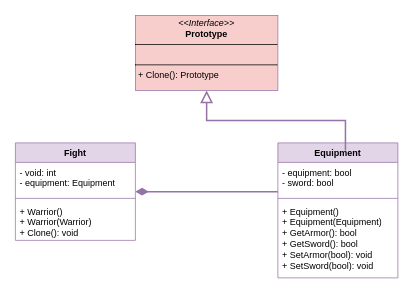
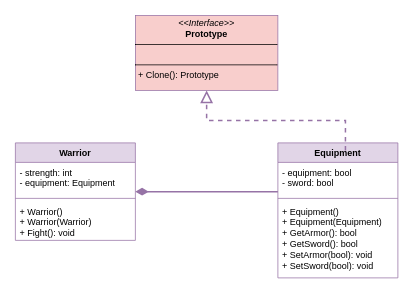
edge "Equipment" -> "<<Interface>> Prototype + Clone(): Prototype": style solid -> dashed
node "Fight": label "Fight" -> "Warrior"
node "- void: int - equipment: Equipment": label "- void: int - equipment: Equipment" -> "- strength: int - equipment: Equipment"
node "+ Warrior() + Warrior(Warrior) + Clone(): void": label "+ Warrior() + Warrior(Warrior) + Clone(): void" -> "+ Warrior() + Warrior(Warrior) + Fight(): void"
